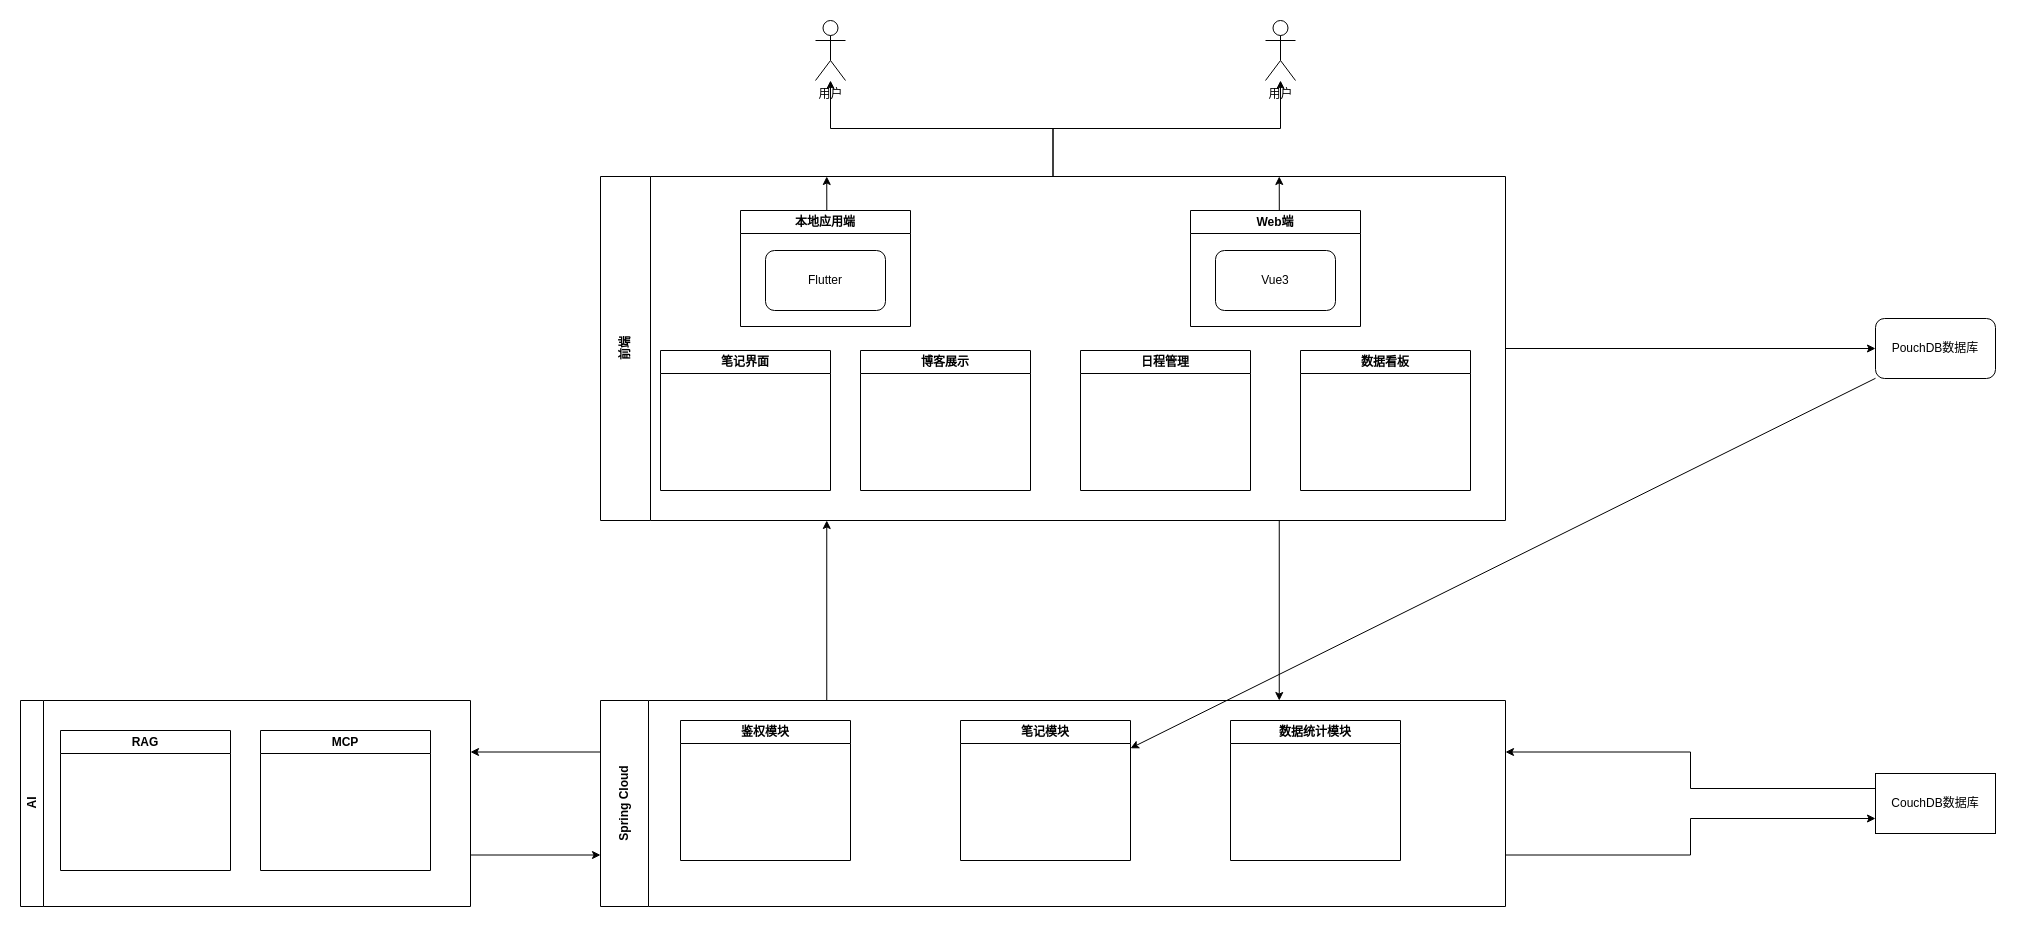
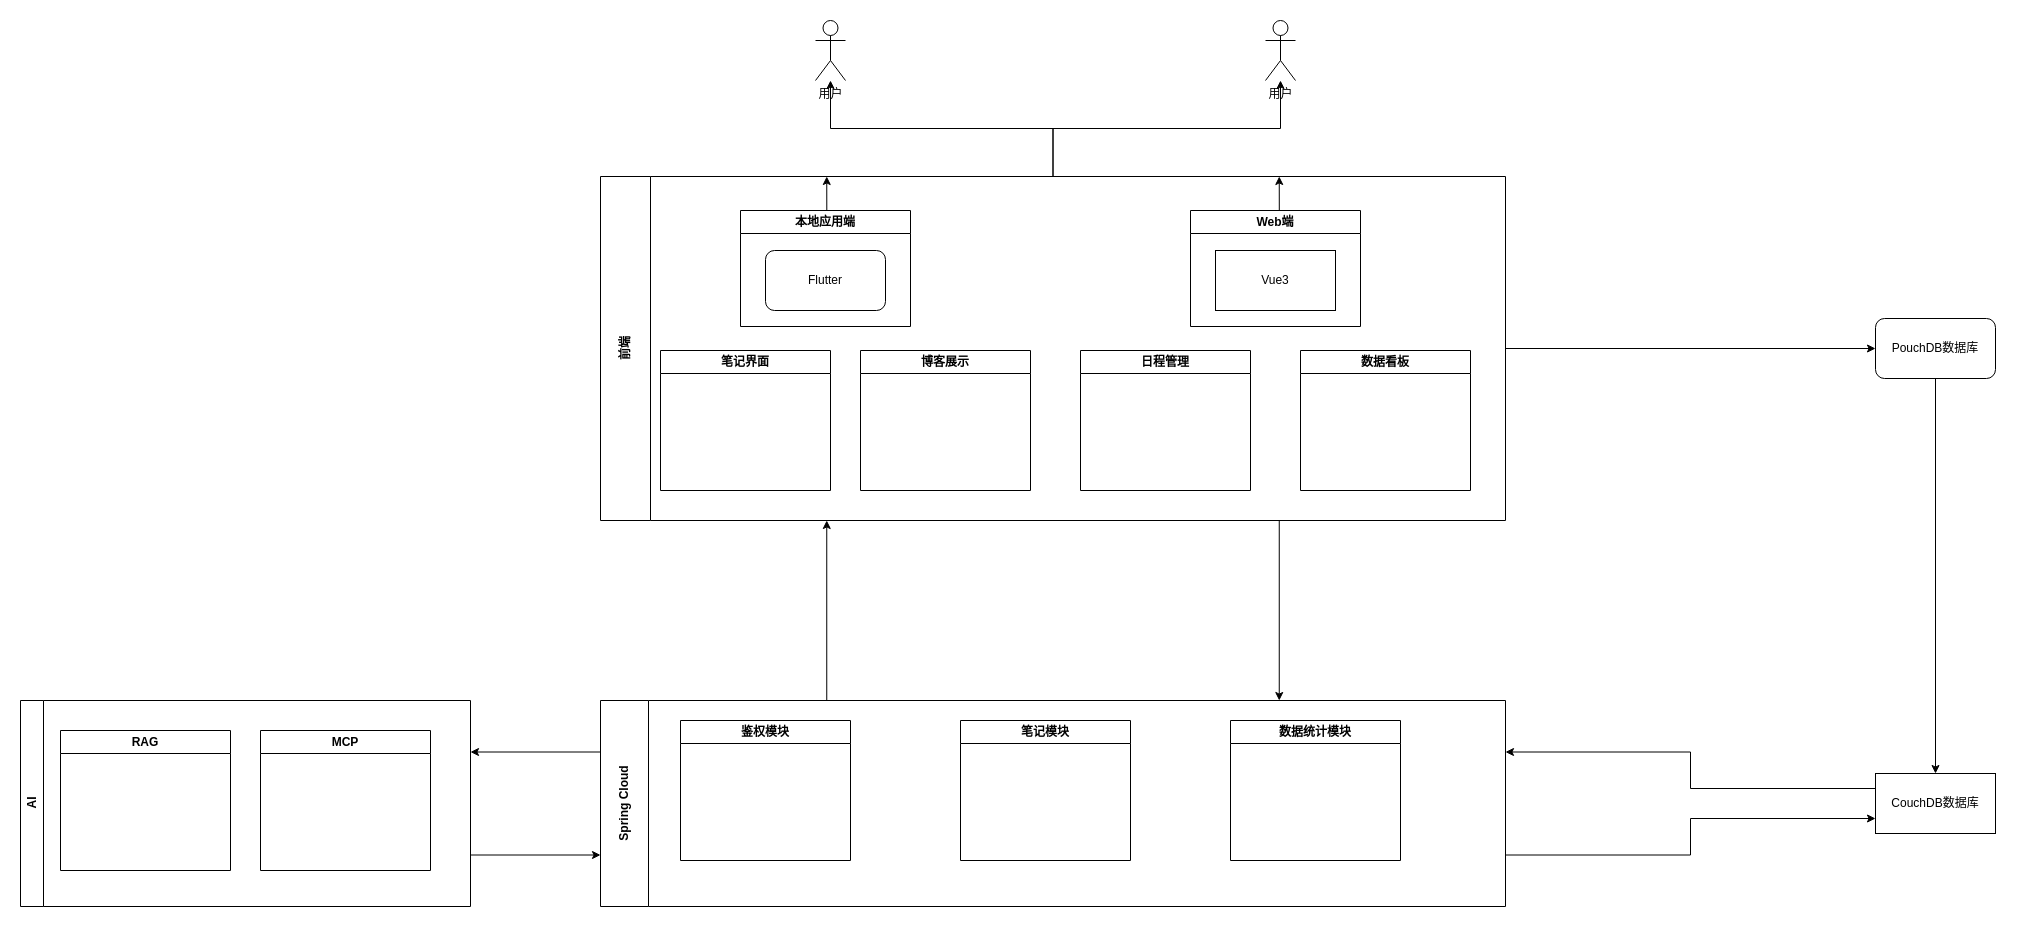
node "Vue3": shape rounded rectangle -> rectangle
edge "PouchDB数据库" -> "笔记模块": now "PouchDB数据库" -> "CouchDB数据库"
